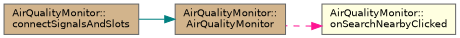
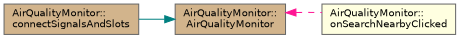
edge "AirQualityMonitor:: AirQualityMonitor" -> "AirQualityMonitor:: onSearchNearbyClicked": reversed
